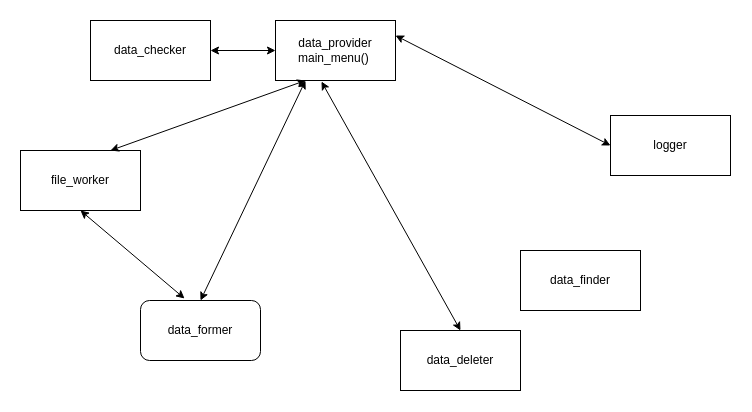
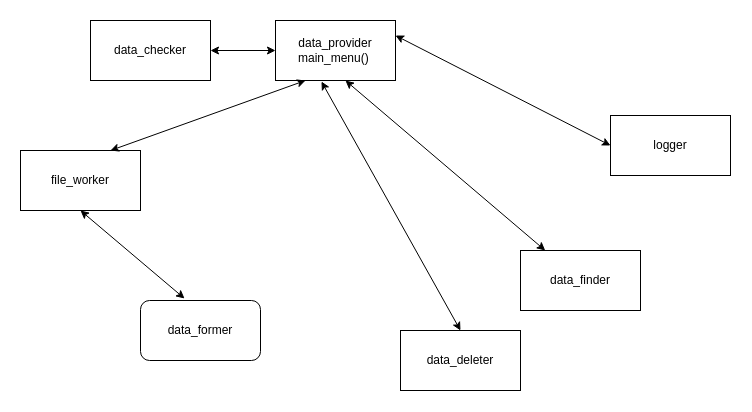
edge "data_provider main_menu()" -- "data_finder": added
edge "data_provider main_menu()" -- "data_former": removed
